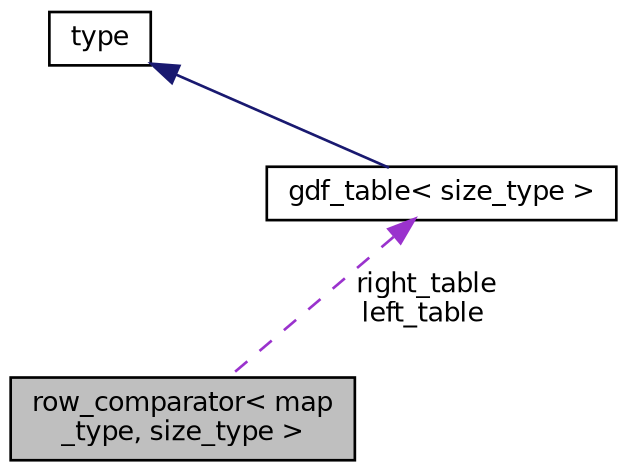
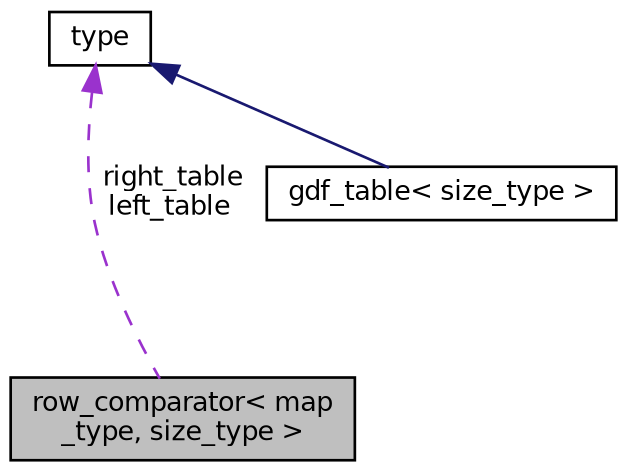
edge "row_comparator< map _type, size_type >" -> "gdf_table< size_type >": now "row_comparator< map _type, size_type >" -> "type"
